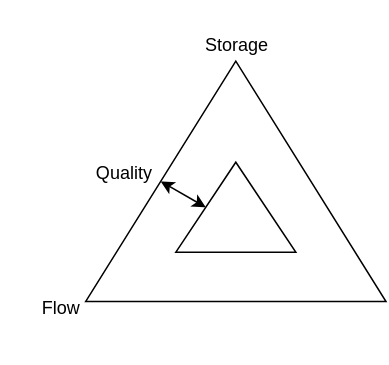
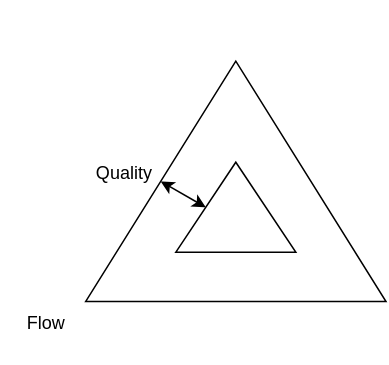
node "Storage": removed
node "Flow": moved (61, 308) -> (46, 323)
